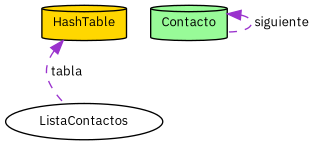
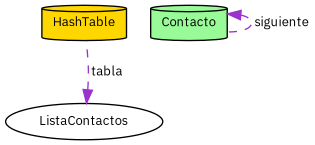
edge "ListaContactos" -> "HashTable": reversed
